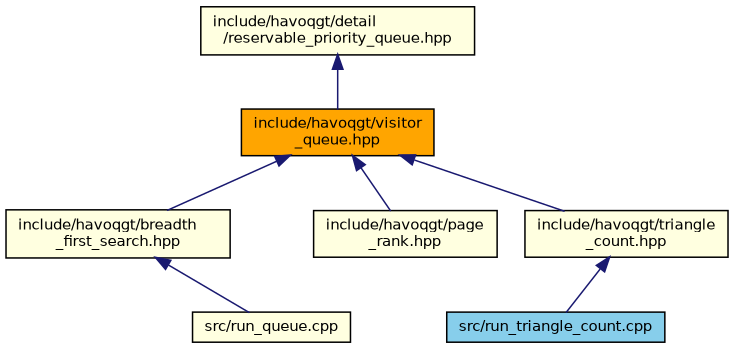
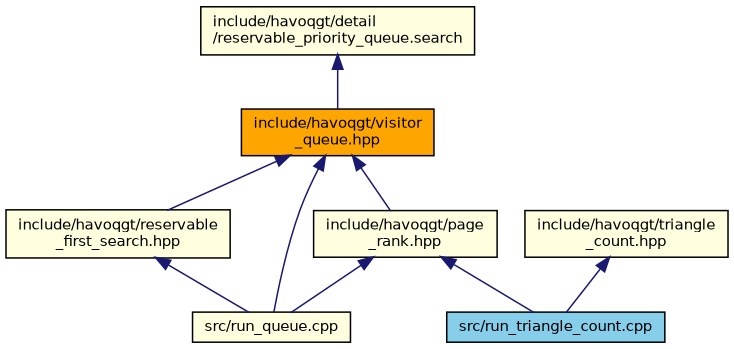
node "include/havoqgt/detail /reservable_priority_queue.hpp": label "include/havoqgt/detail /reservable_priority_queue.hpp" -> "include/havoqgt/detail /reservable_priority_queue.search"
edge "include/havoqgt/triangle _count.hpp" -> "include/havoqgt/visitor _queue.hpp": now "src/run_queue.cpp" -> "include/havoqgt/visitor _queue.hpp"
node "include/havoqgt/breadth _first_search.hpp": label "include/havoqgt/breadth _first_search.hpp" -> "include/havoqgt/reservable _first_search.hpp"
edge "src/run_queue.cpp" -> "include/havoqgt/page _rank.hpp": added
edge "src/run_triangle_count.cpp" -> "include/havoqgt/page _rank.hpp": added
